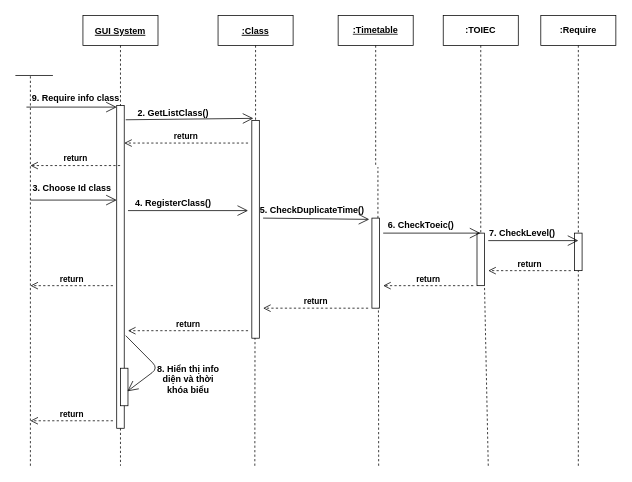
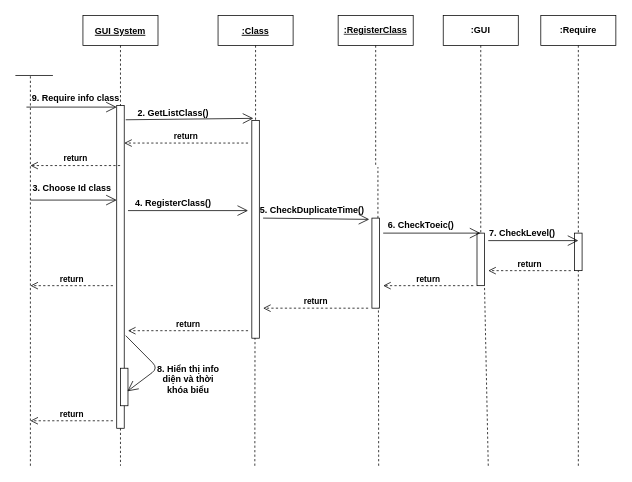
node ":Timetable": label ":Timetable" -> ":RegisterClass"
node ":TOIEC": label ":TOIEC" -> ":GUI"
